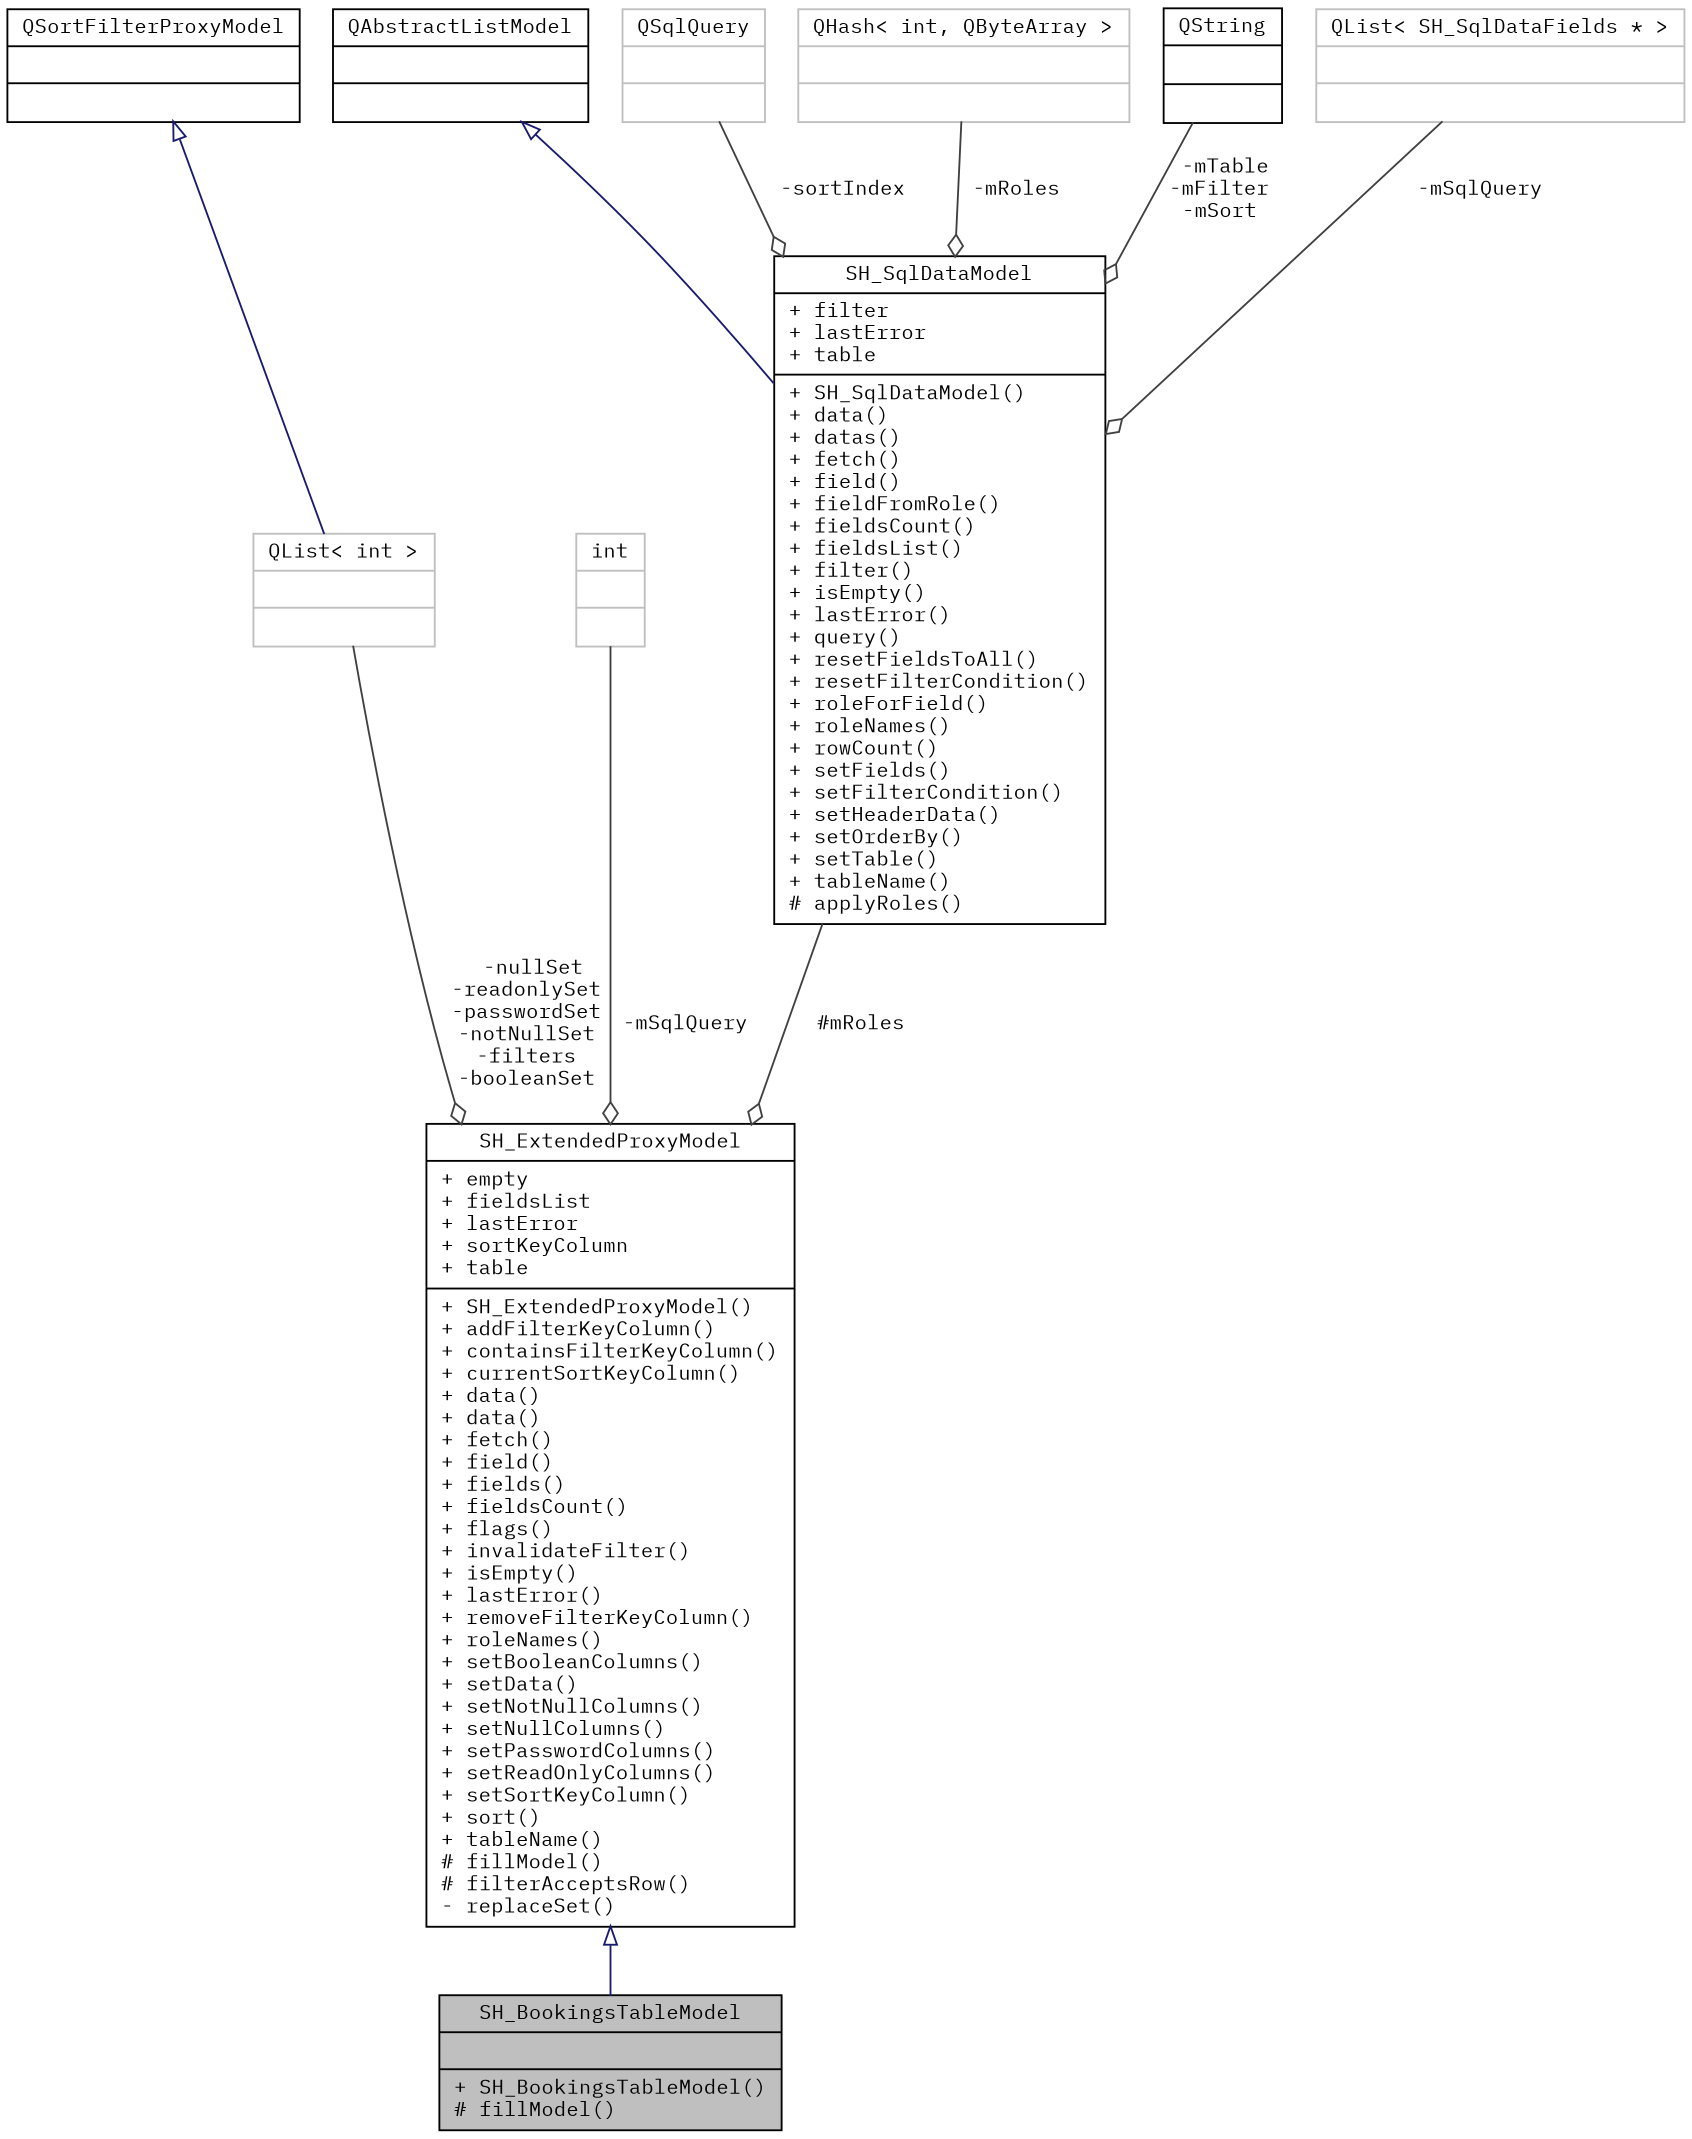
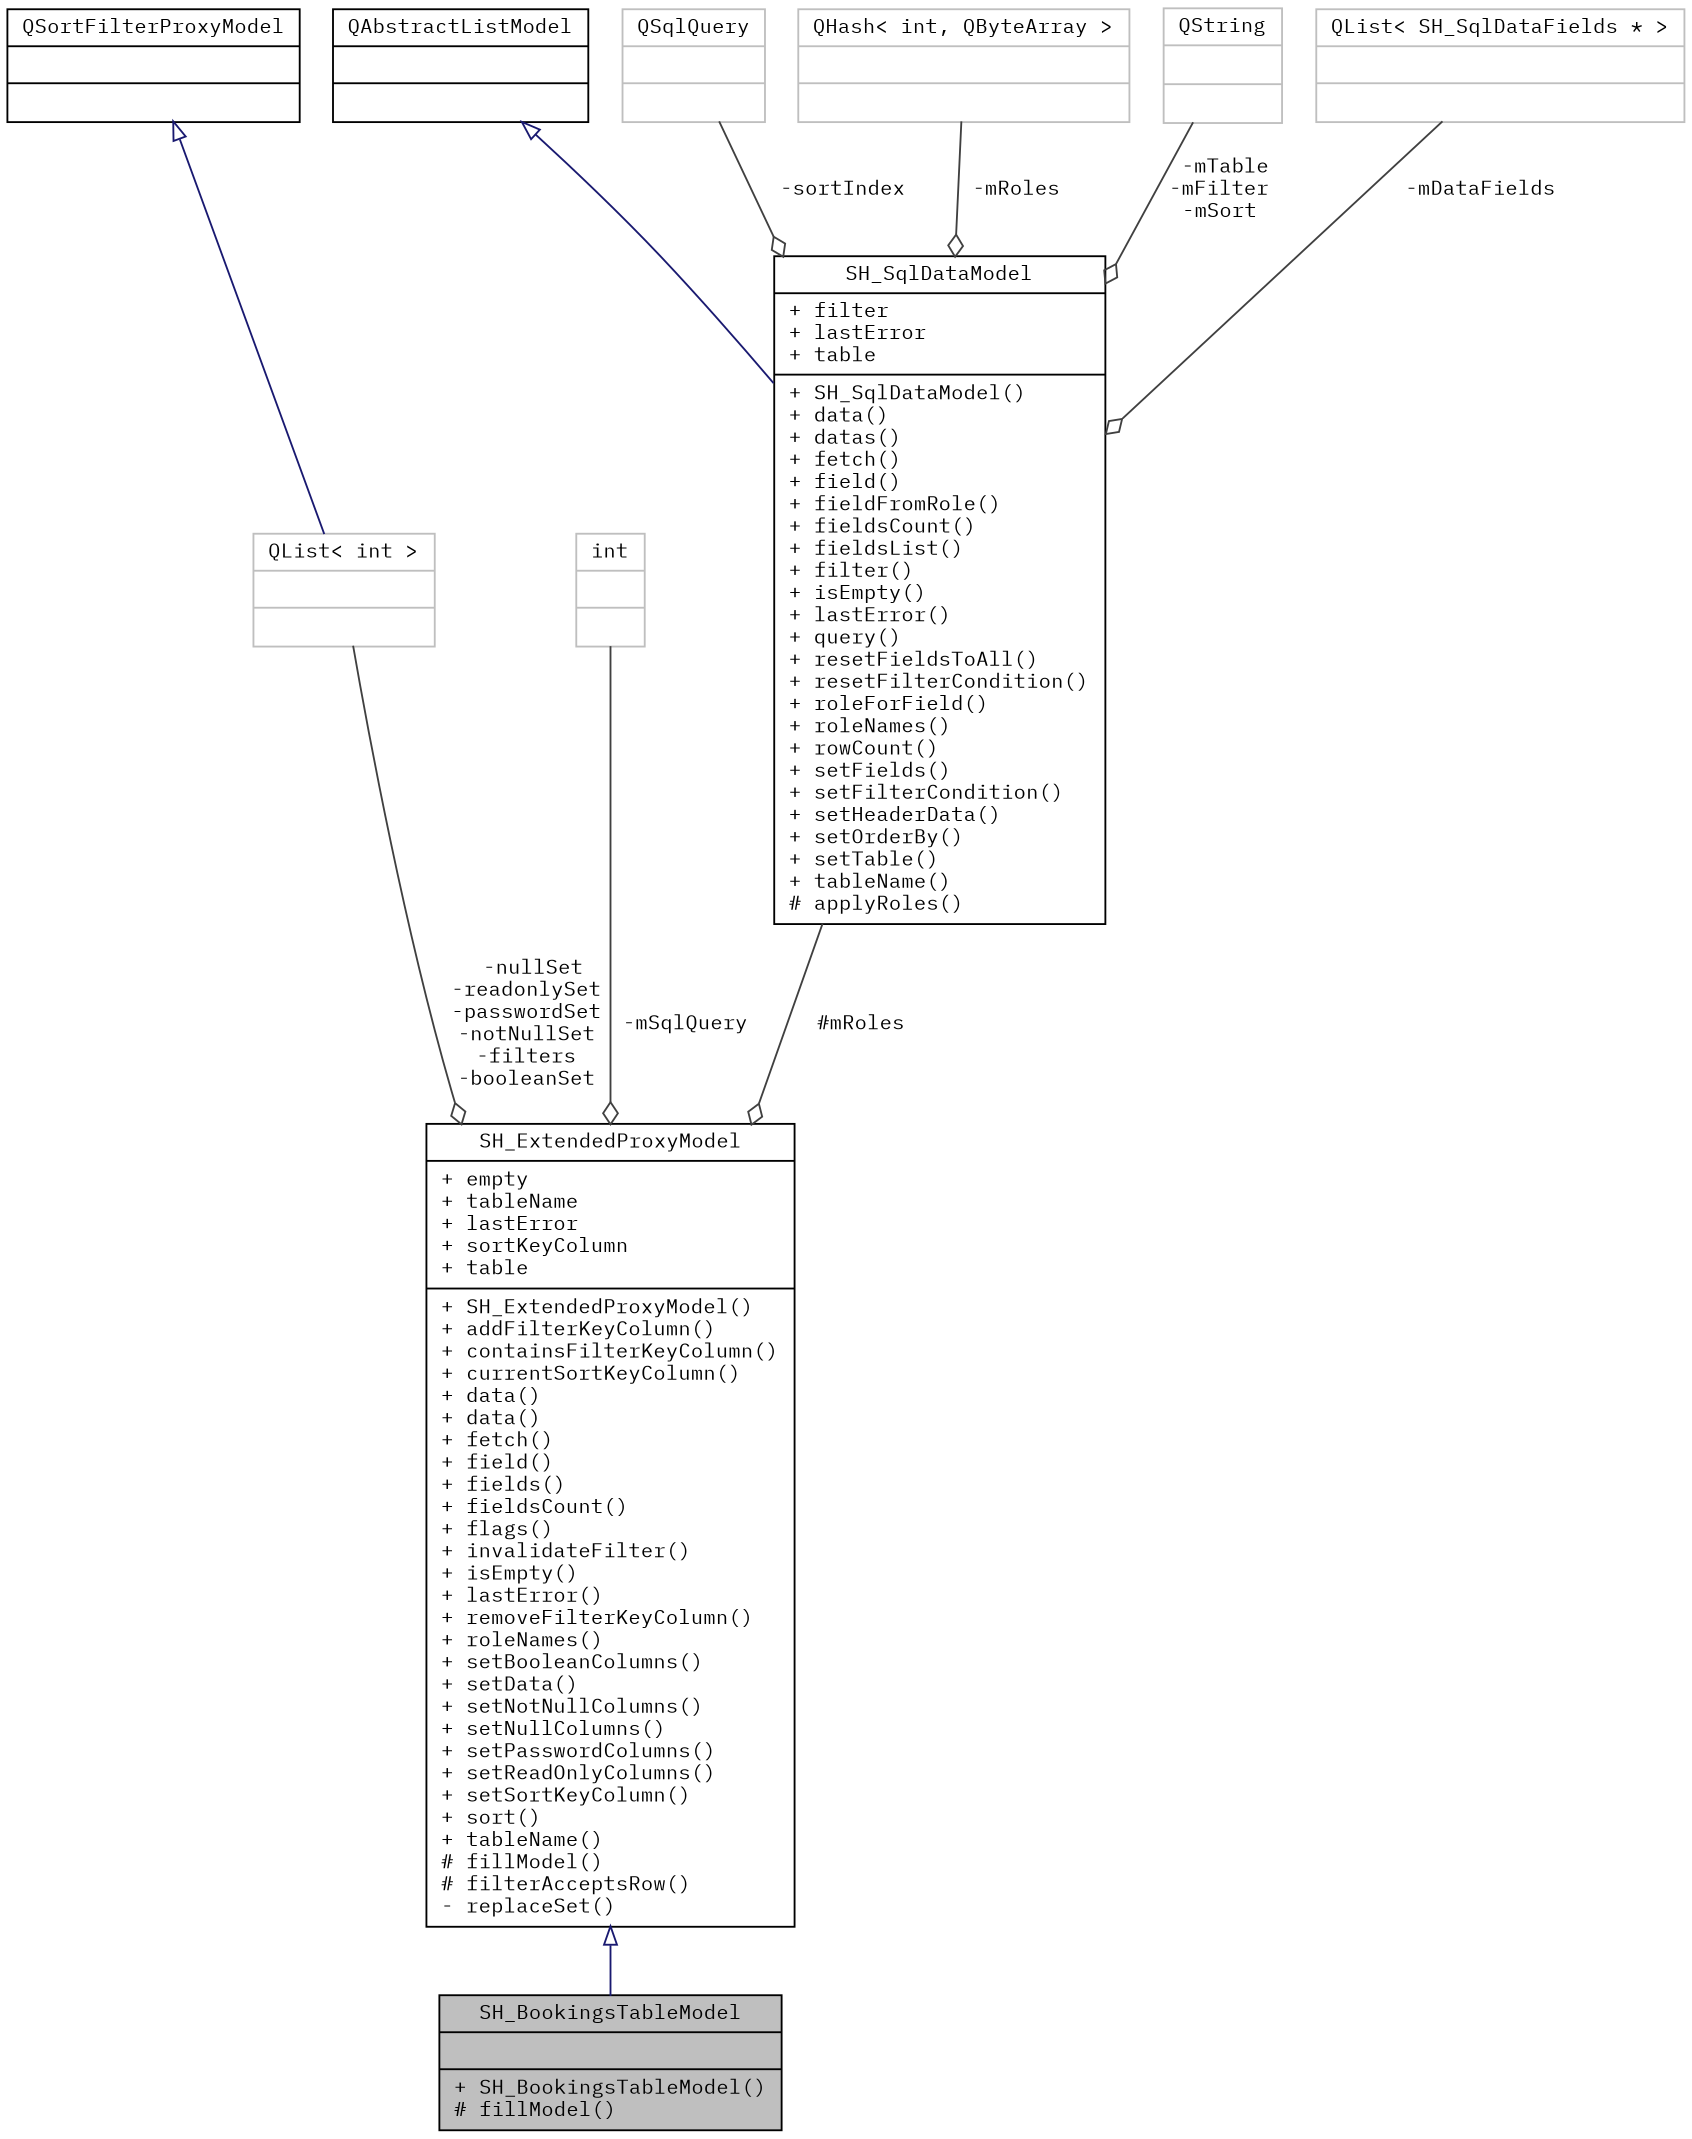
node "QString": color black -> grey75
edge "QList< SH_SqlDataFields * >" -> "SH_SqlDataModel": label " -mSqlQuery" -> " -mDataFields"
node "SH_ExtendedProxyModel": text "+ fieldsList" -> "+ tableName"
